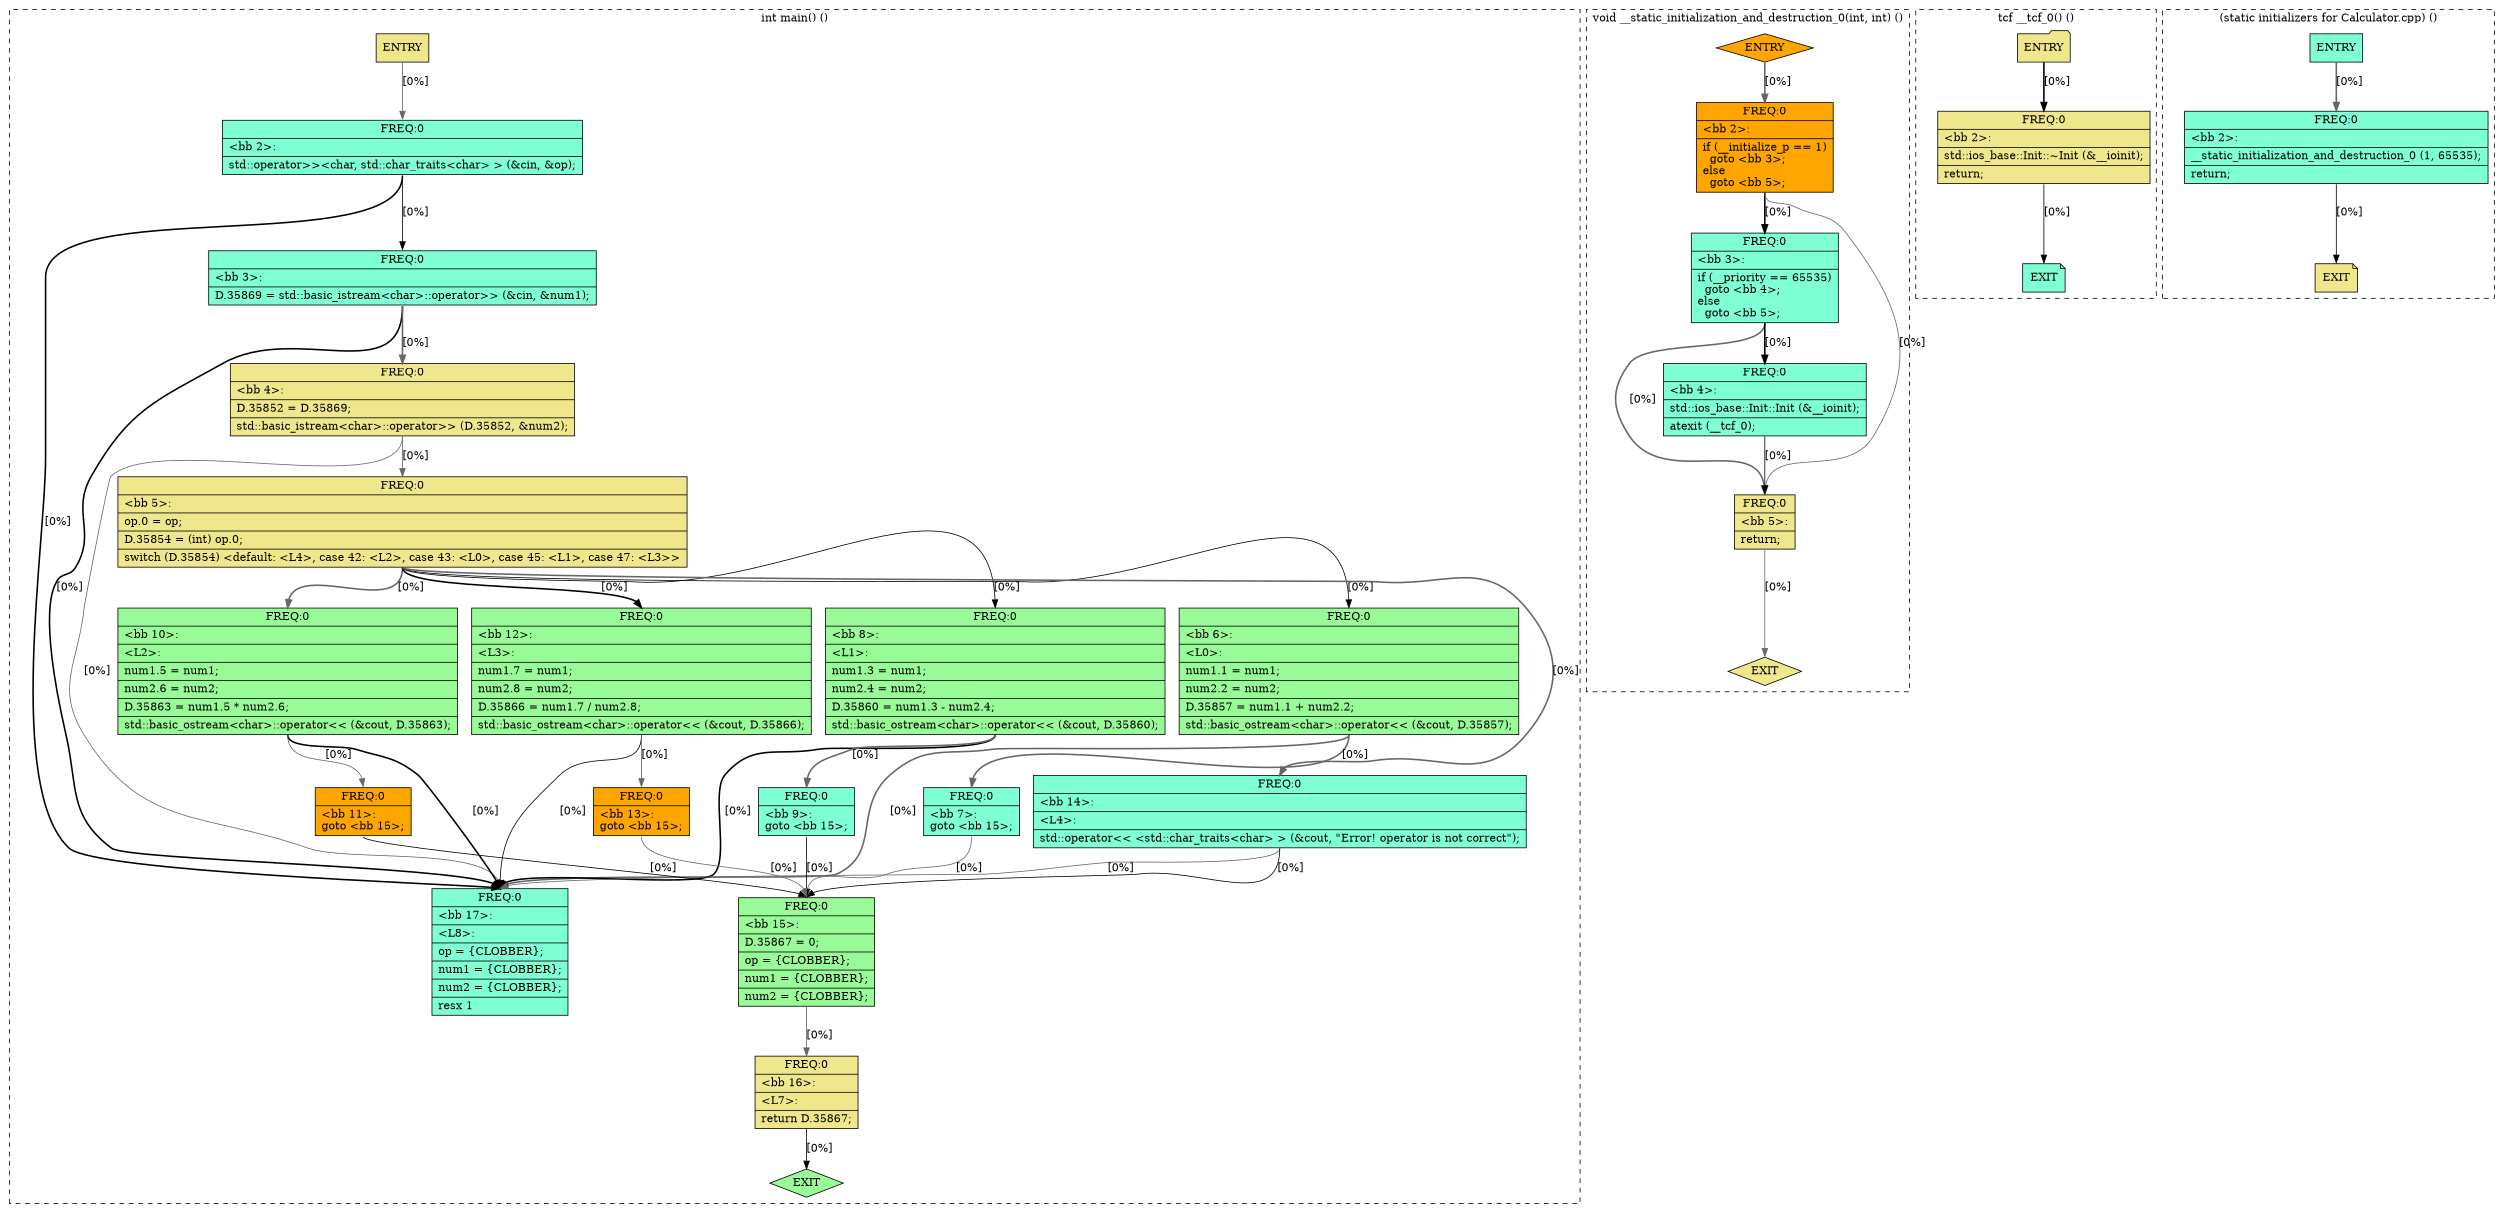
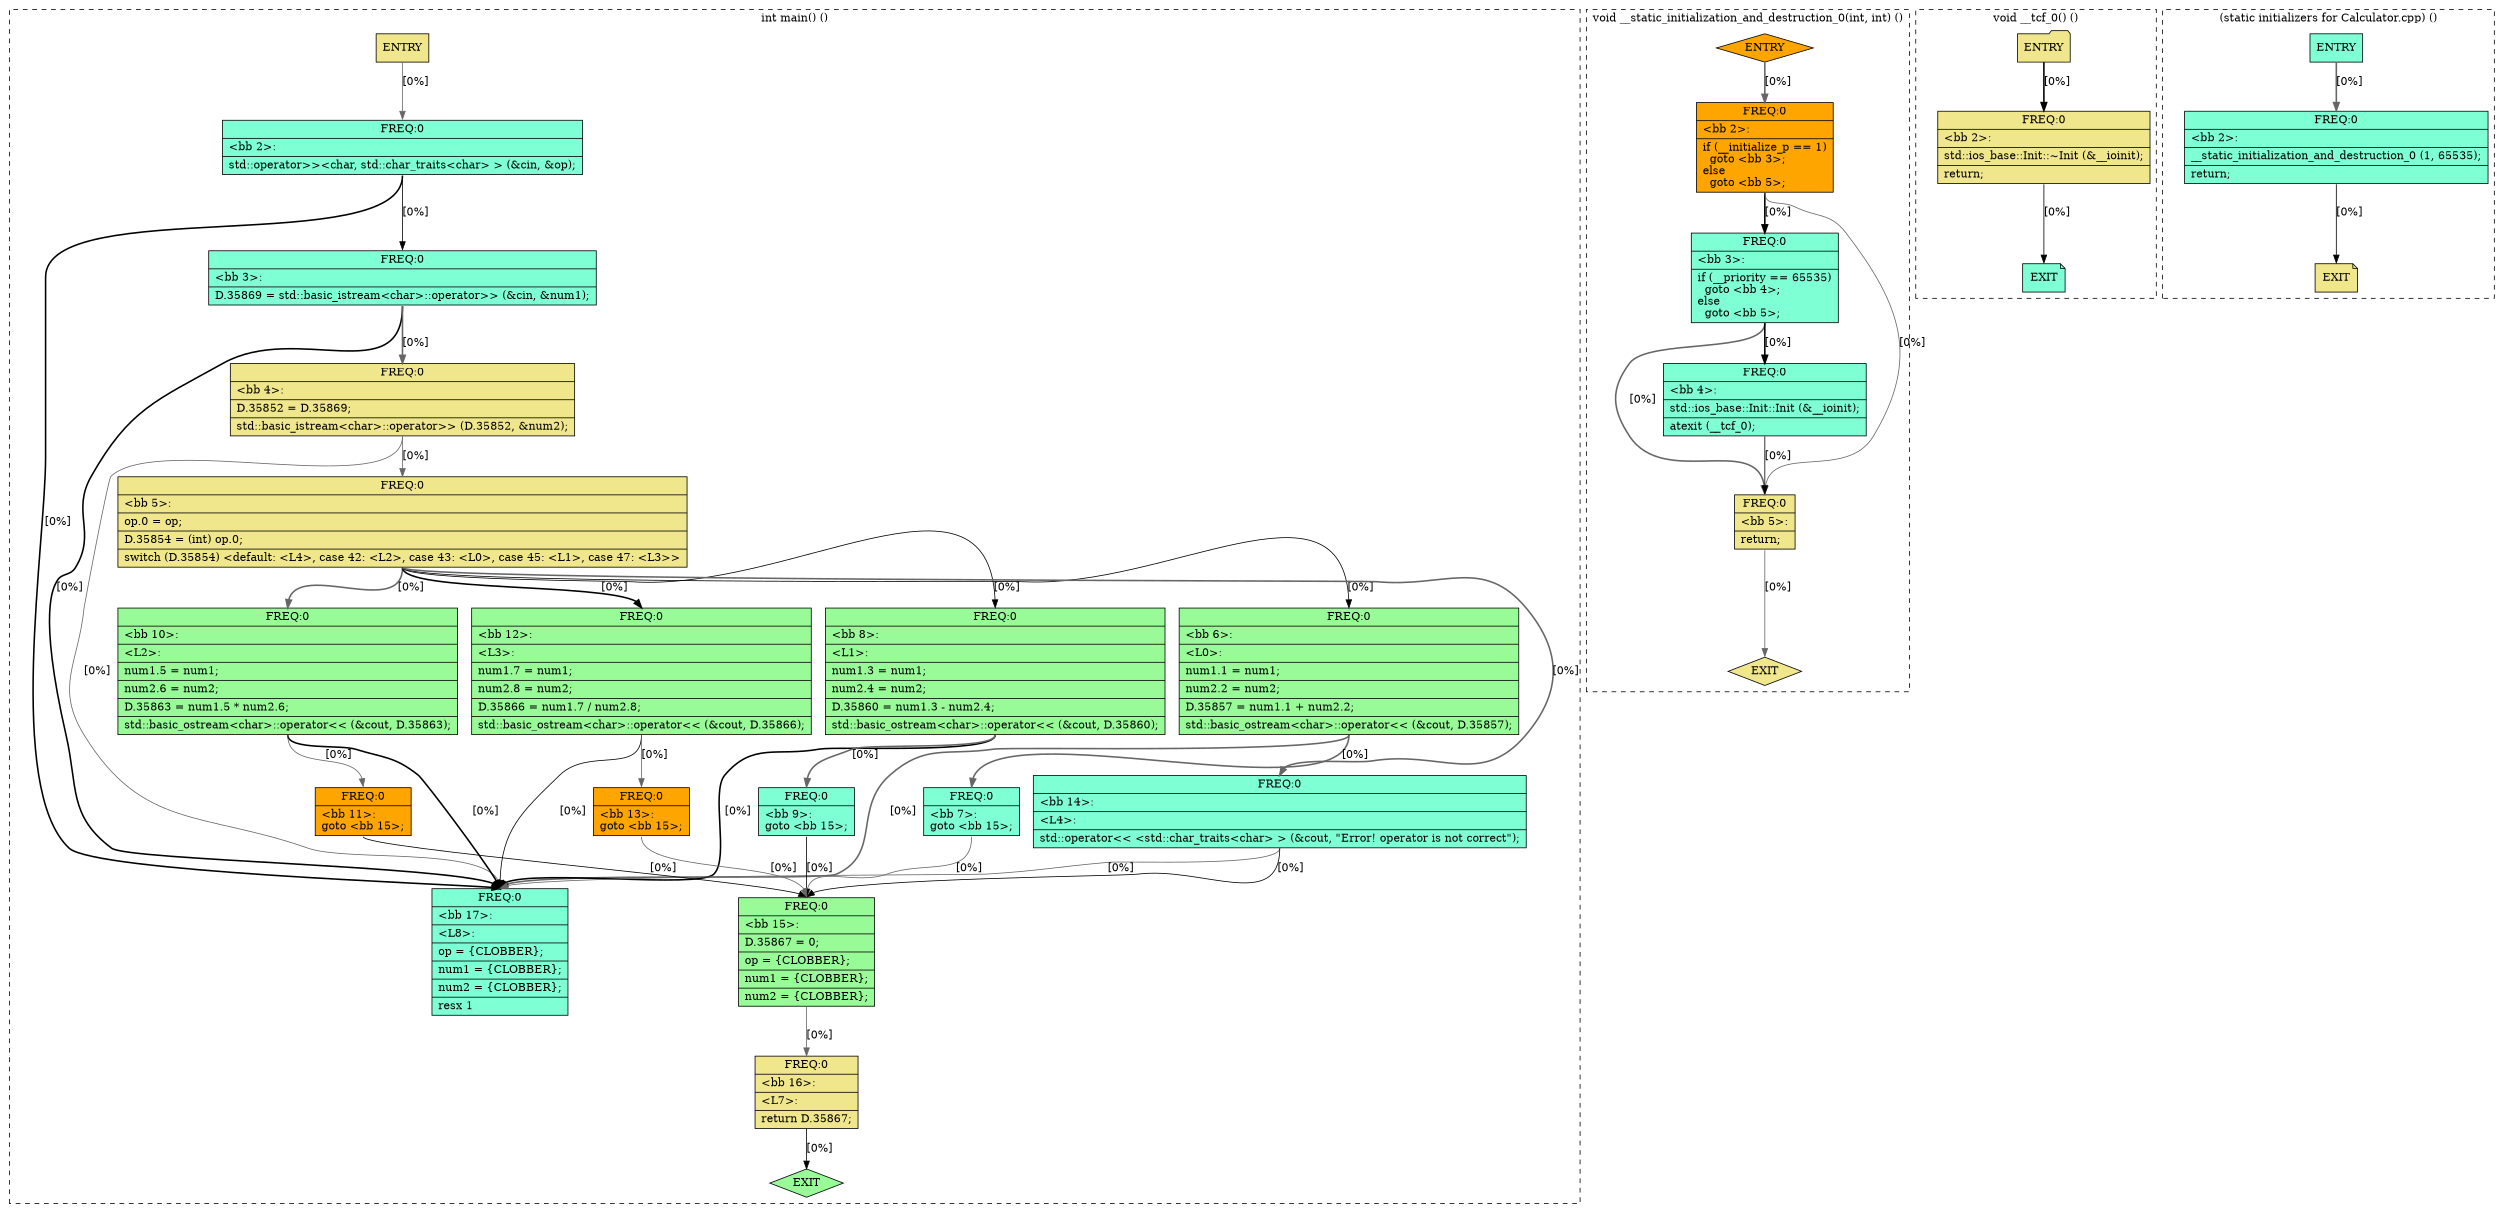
cluster "tcf __tcf_0() ()": label "tcf __tcf_0() ()" -> "void __tcf_0() ()"
